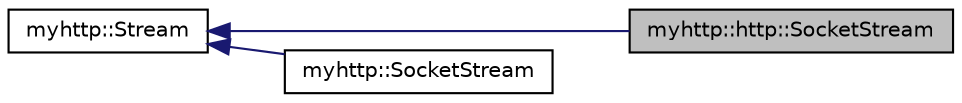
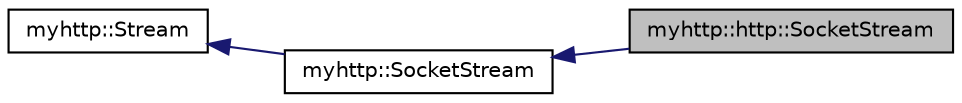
edge "myhttp::http::SocketStream" -> "myhttp::Stream": now "myhttp::http::SocketStream" -> "myhttp::SocketStream"
